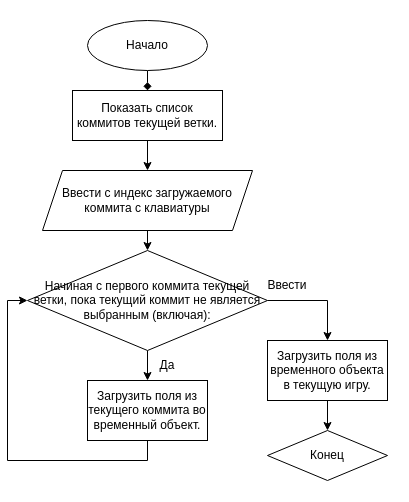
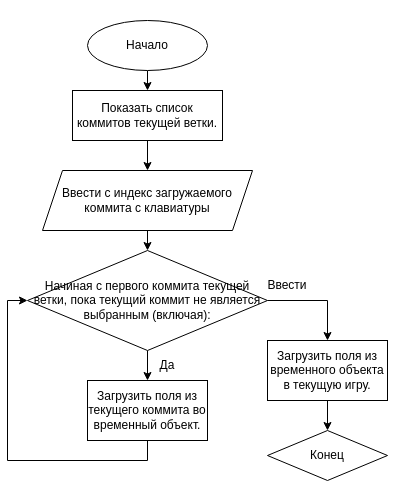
edge "Начало" -> "Показать список коммитов текущей ветки.": arrowhead diamond -> classic
